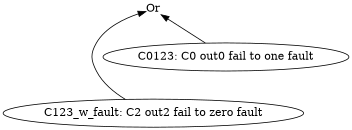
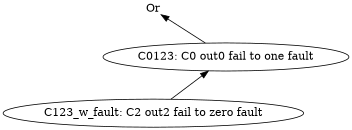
edge "C123_w_fault: C2 out2 fail to zero fault" -> "Or": now "C123_w_fault: C2 out2 fail to zero fault" -> "C0123: C0 out0 fail to one fault"
